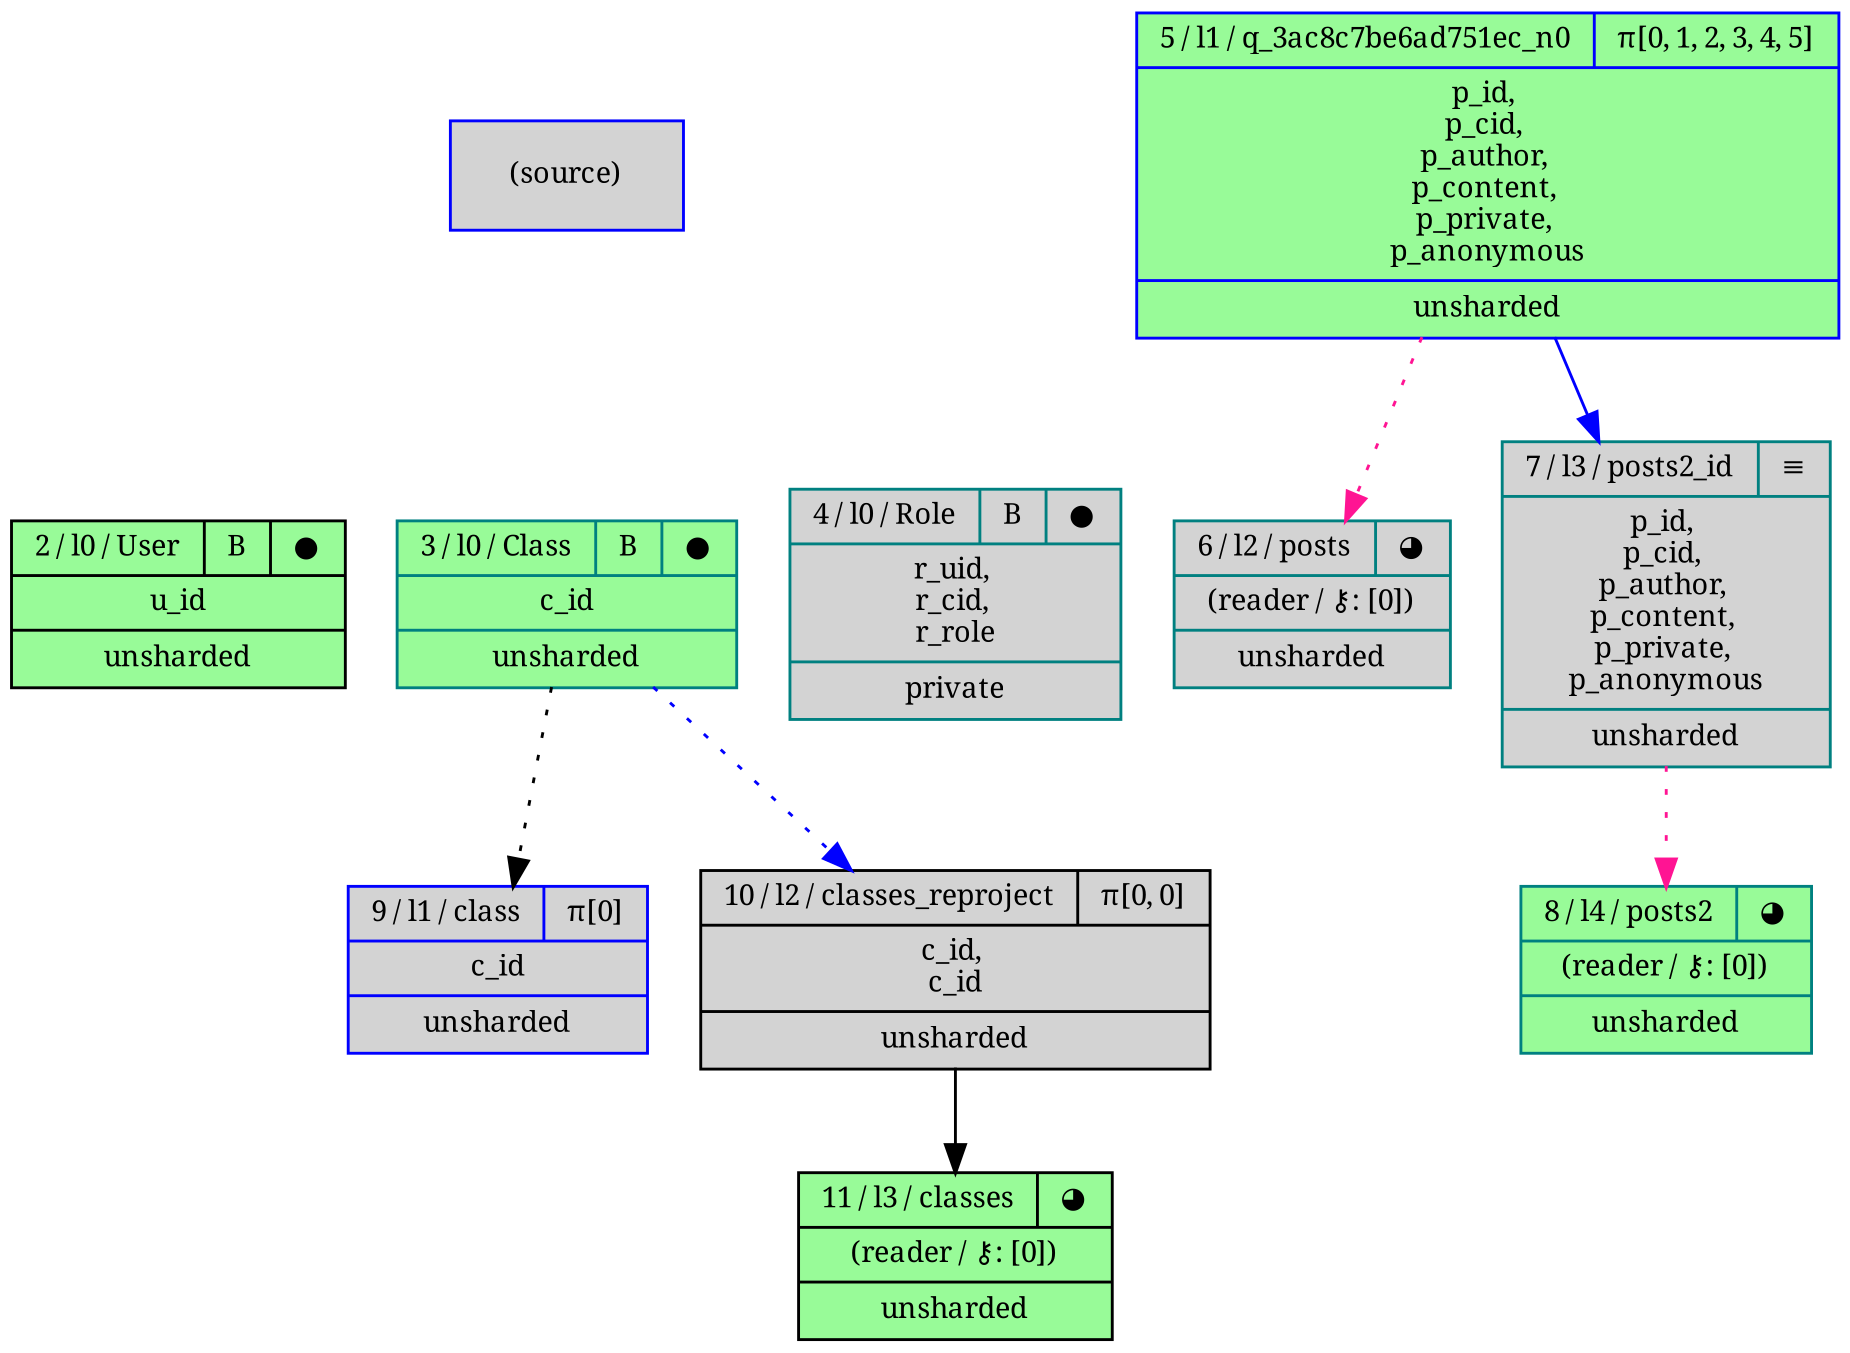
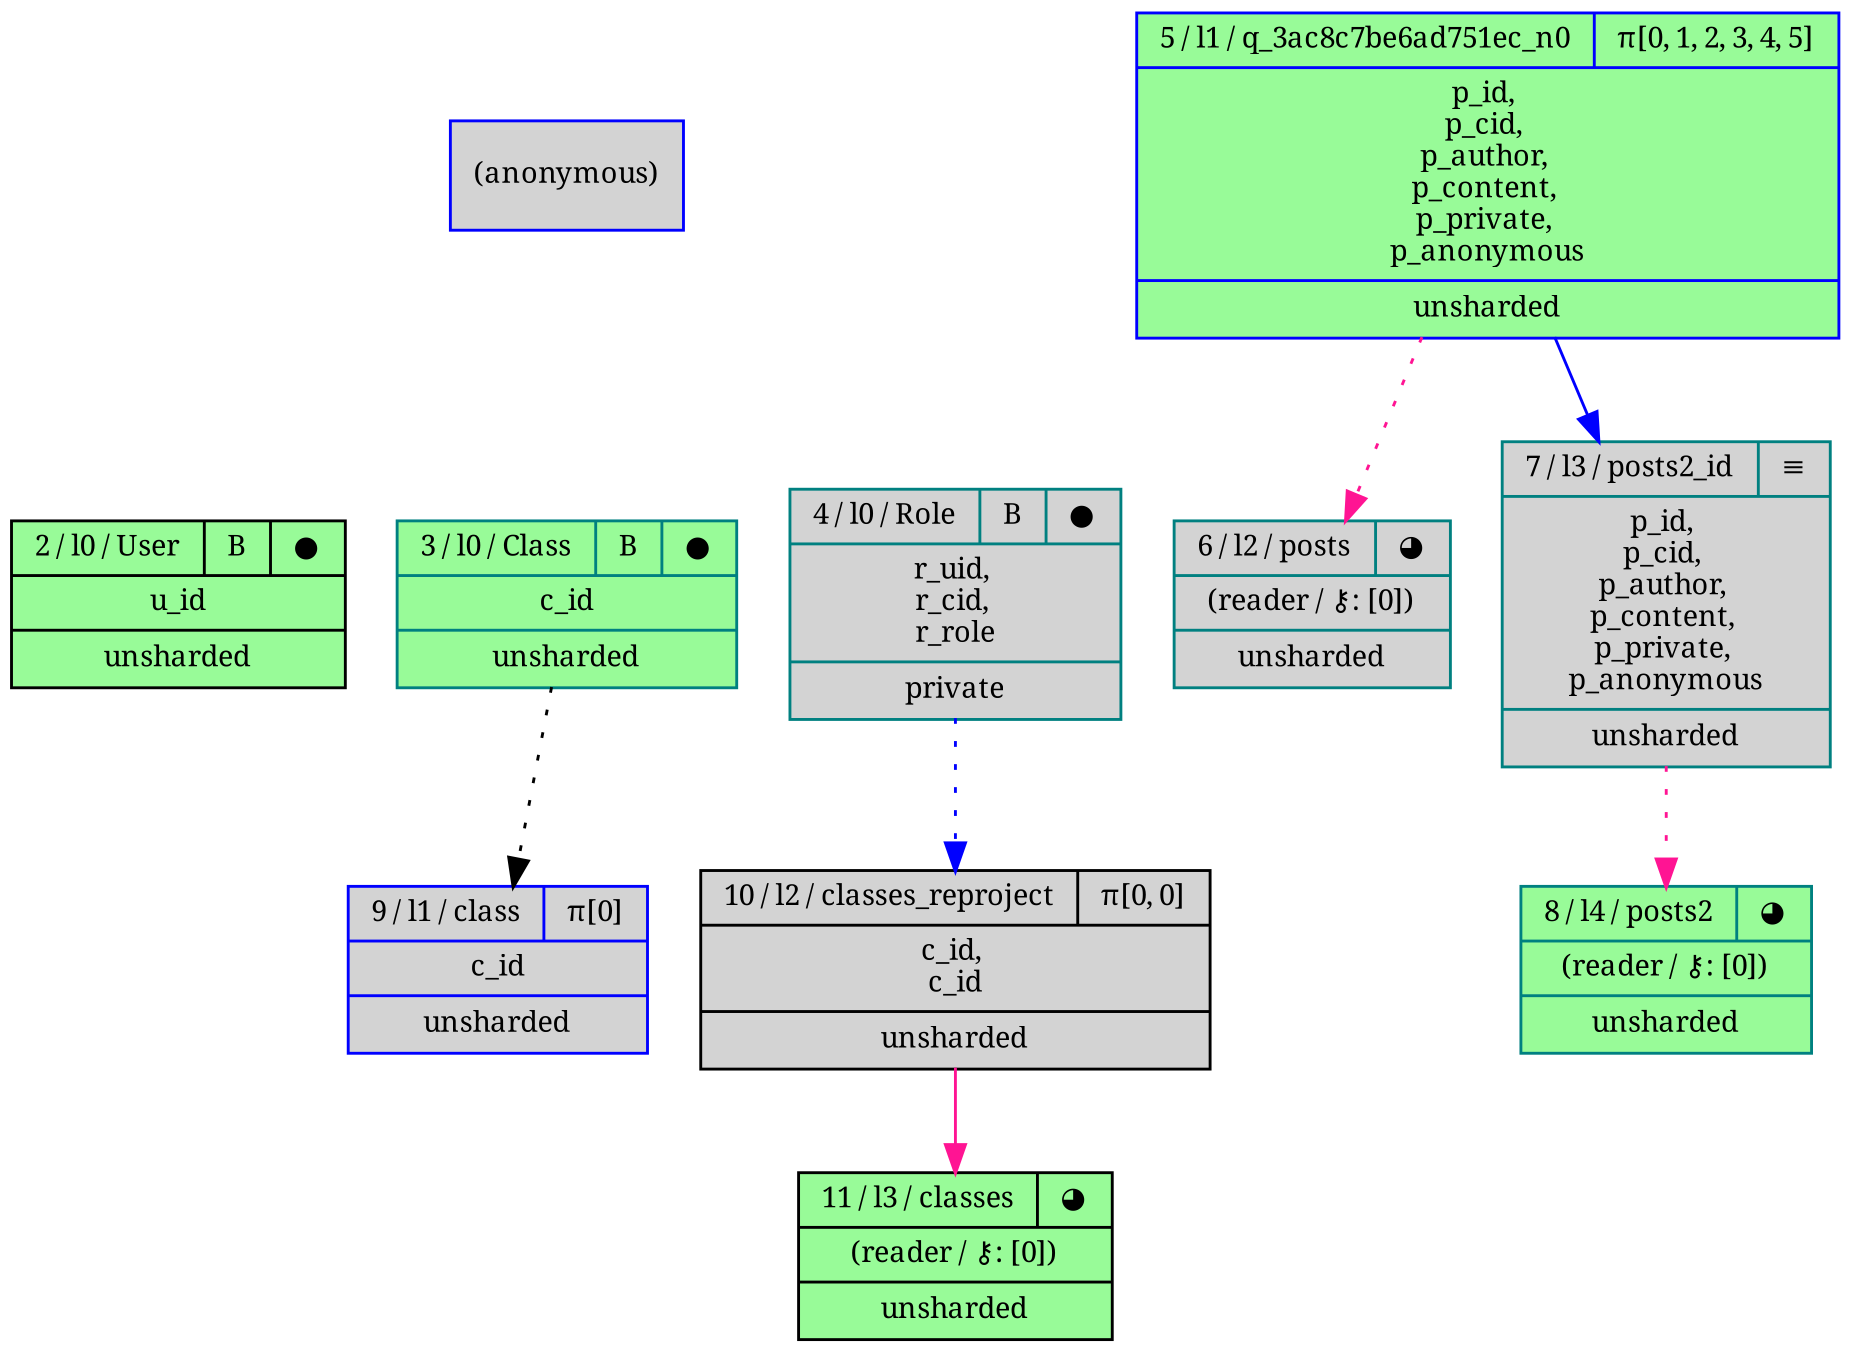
node "(source)": label "(source)" -> "(anonymous)"
edge "3 / l0 / Class" -> "10 / l2 / classes_reproject": now "4 / l0 / Role" -> "10 / l2 / classes_reproject"
edge "10 / l2 / classes_reproject" -> "11 / l3 / classes": color black -> deeppink
